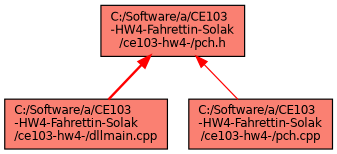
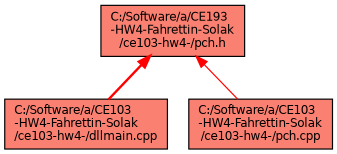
node "C:/Software/a/CE103 -HW4-Fahrettin-Solak /ce103-hw4-/pch.h": label "C:/Software/a/CE103 -HW4-Fahrettin-Solak /ce103-hw4-/pch.h" -> "C:/Software/a/CE193 -HW4-Fahrettin-Solak /ce103-hw4-/pch.h"
